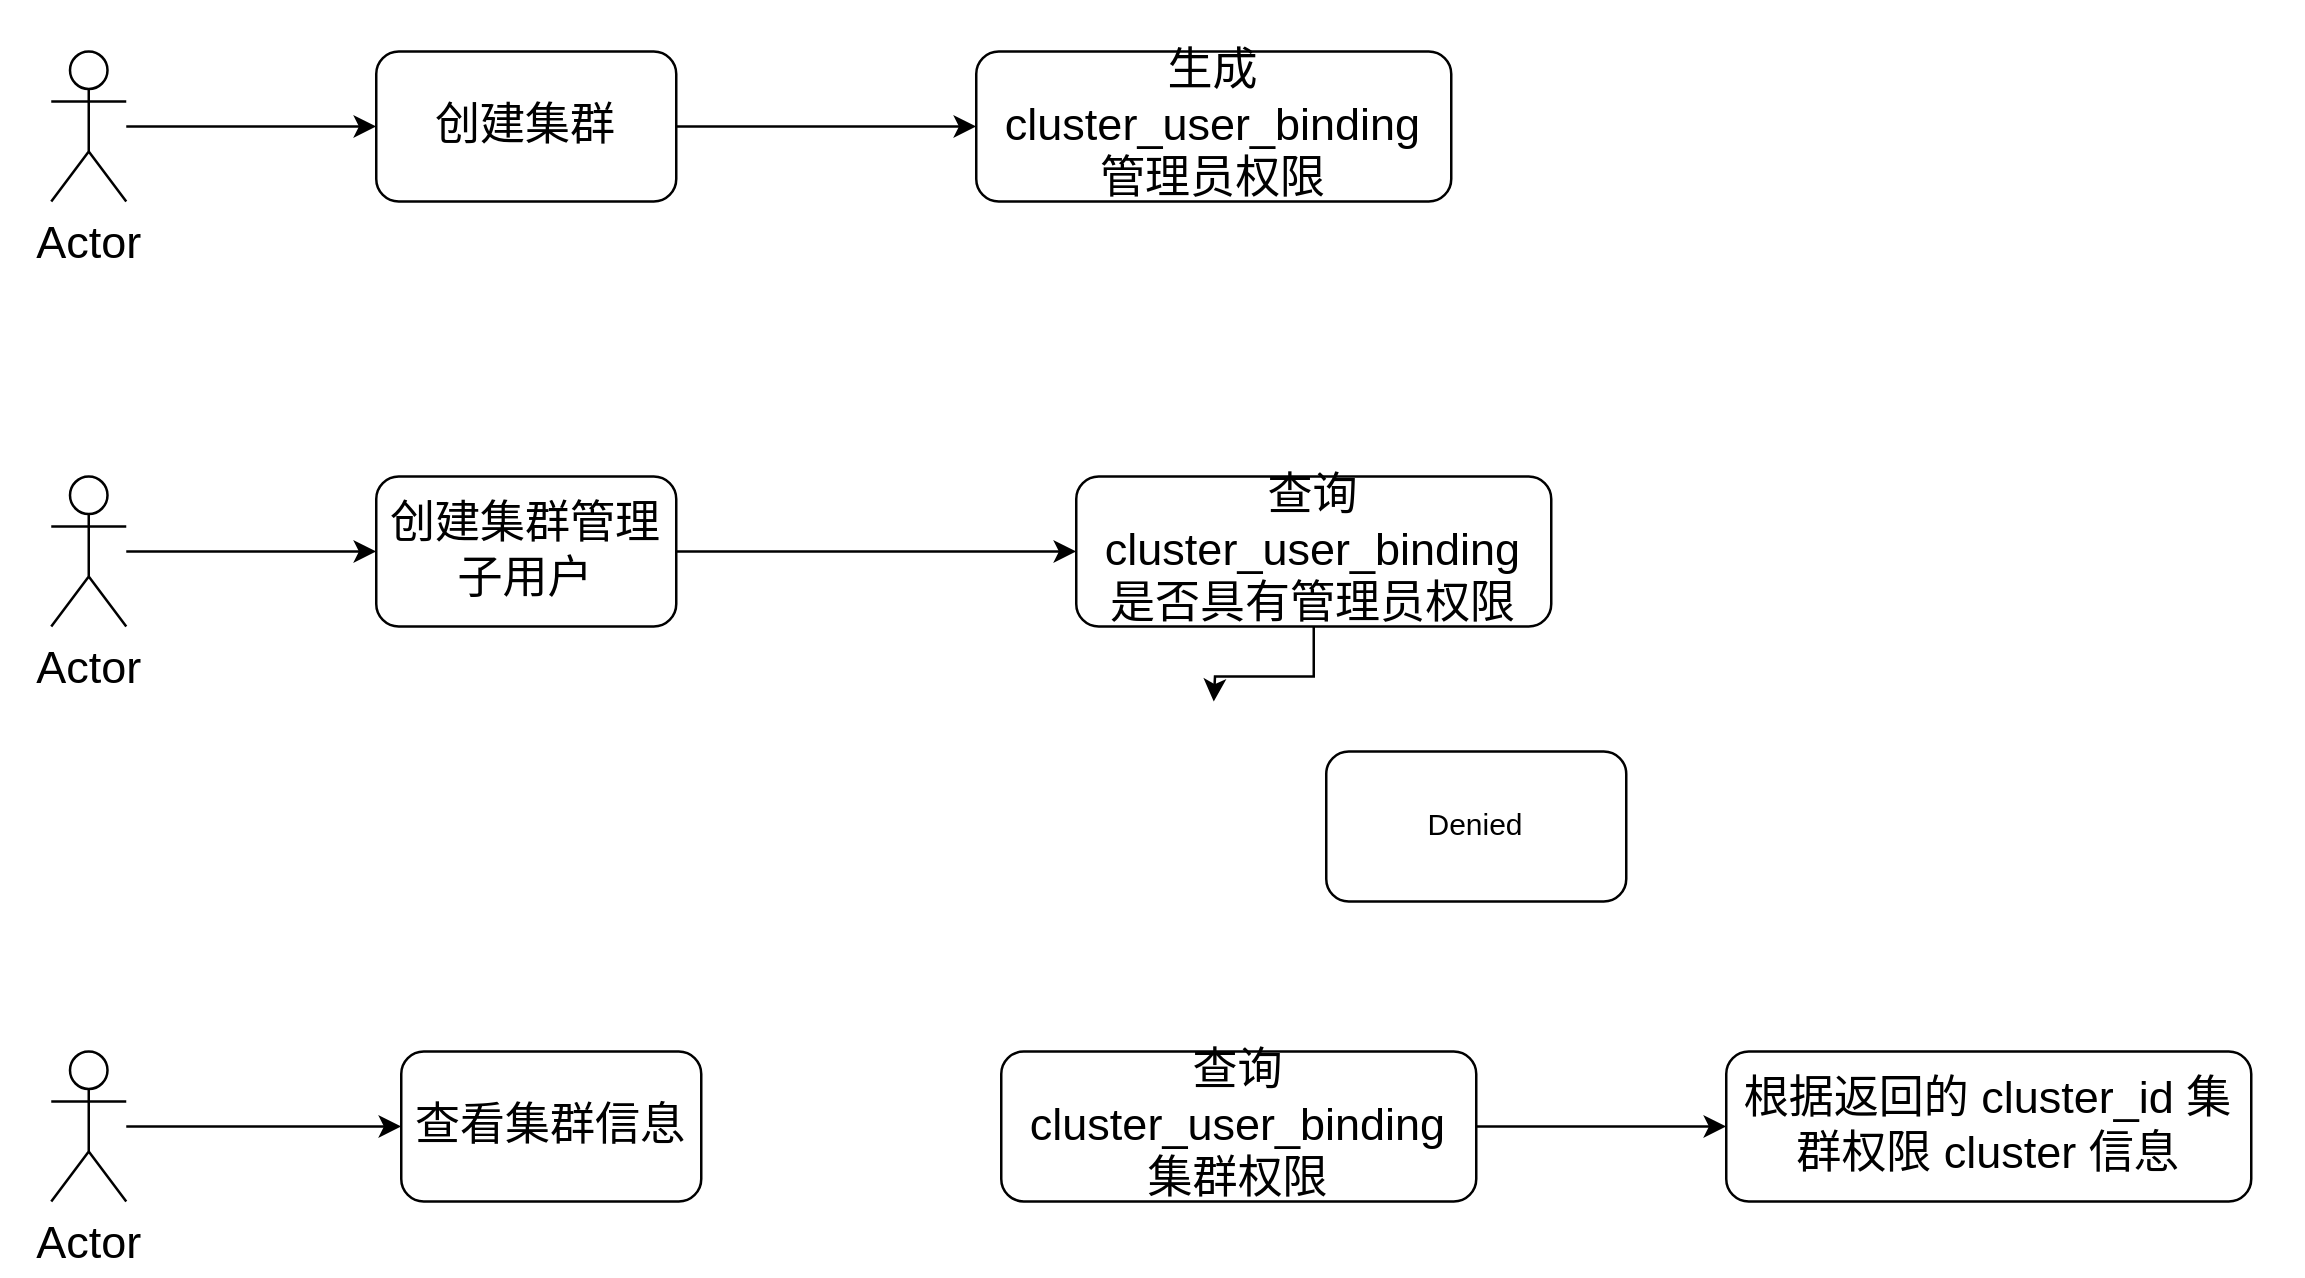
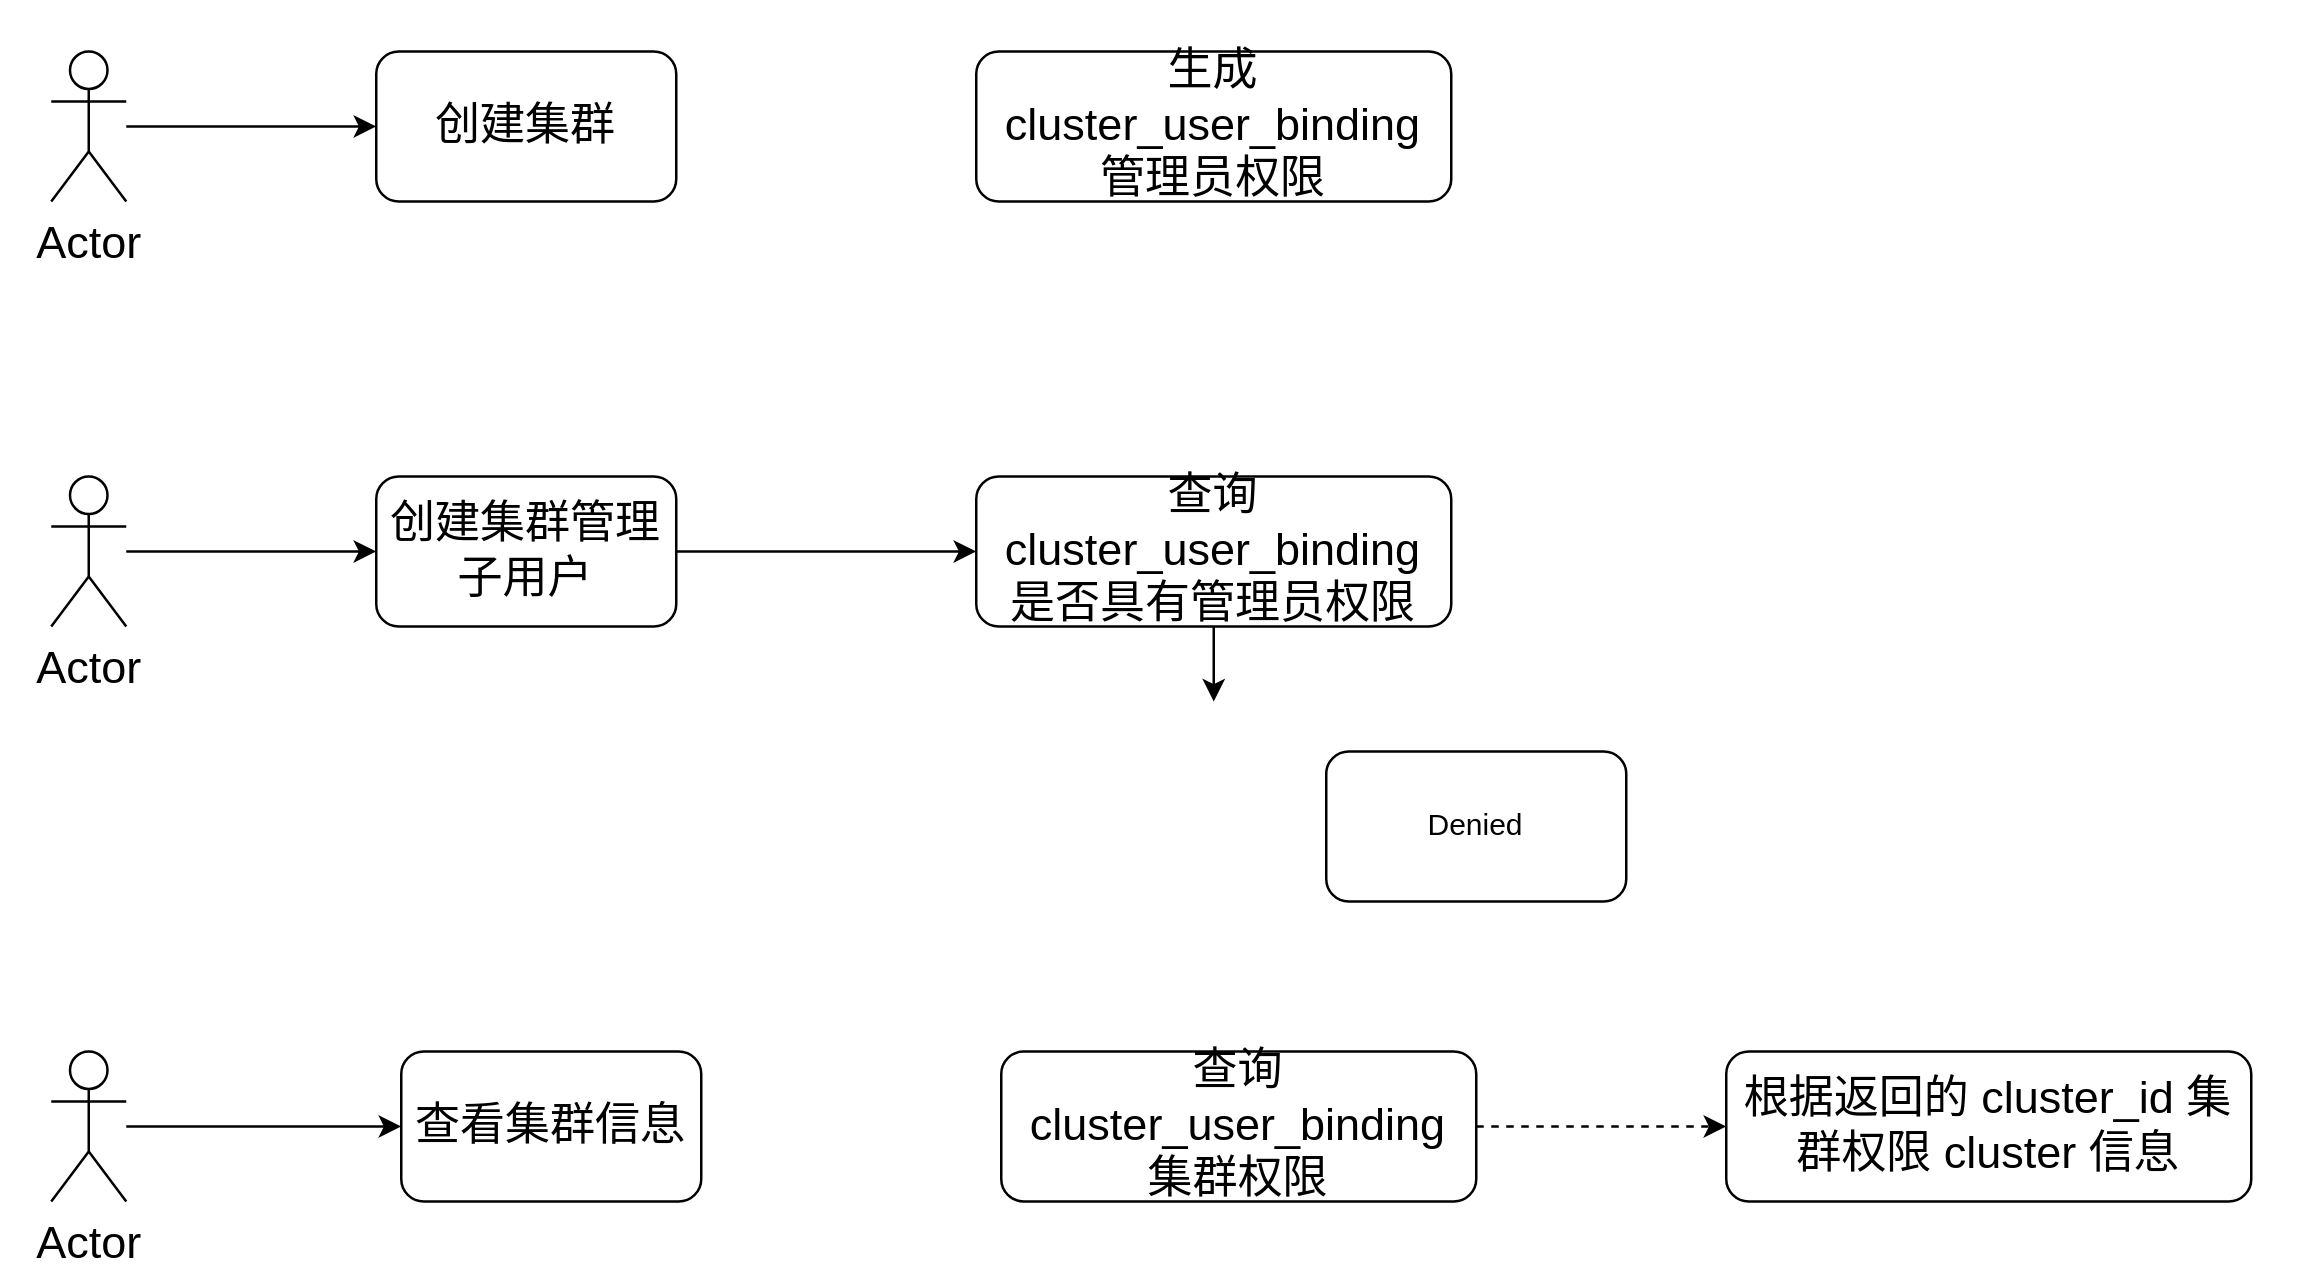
edge "创建集群" -> "生成 cluster_user_binding 管理员权限": removed
node "查询 cluster_user_binding 是否具有管理员权限": moved (1314, 551) -> (1214, 551)
edge "查询 cluster_user_binding 集群权限" -> "根据返回的 cluster_id 集群权限 cluster 信息": style solid -> dashed
